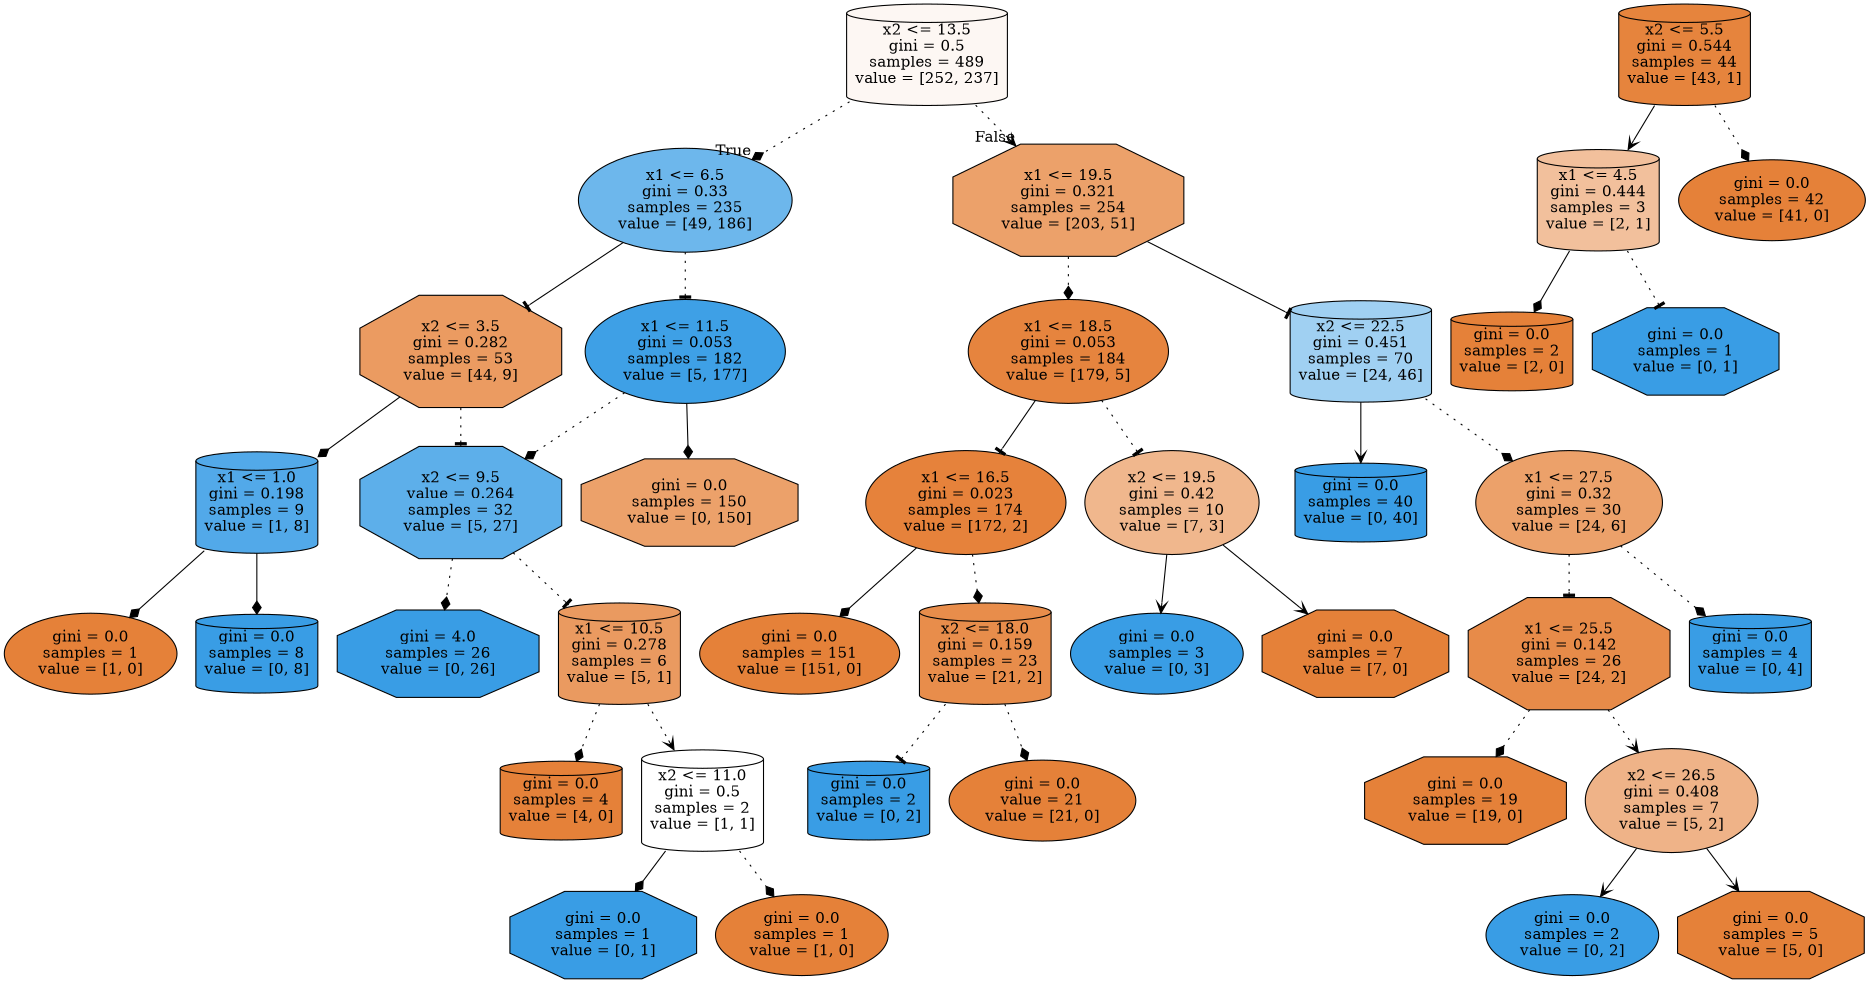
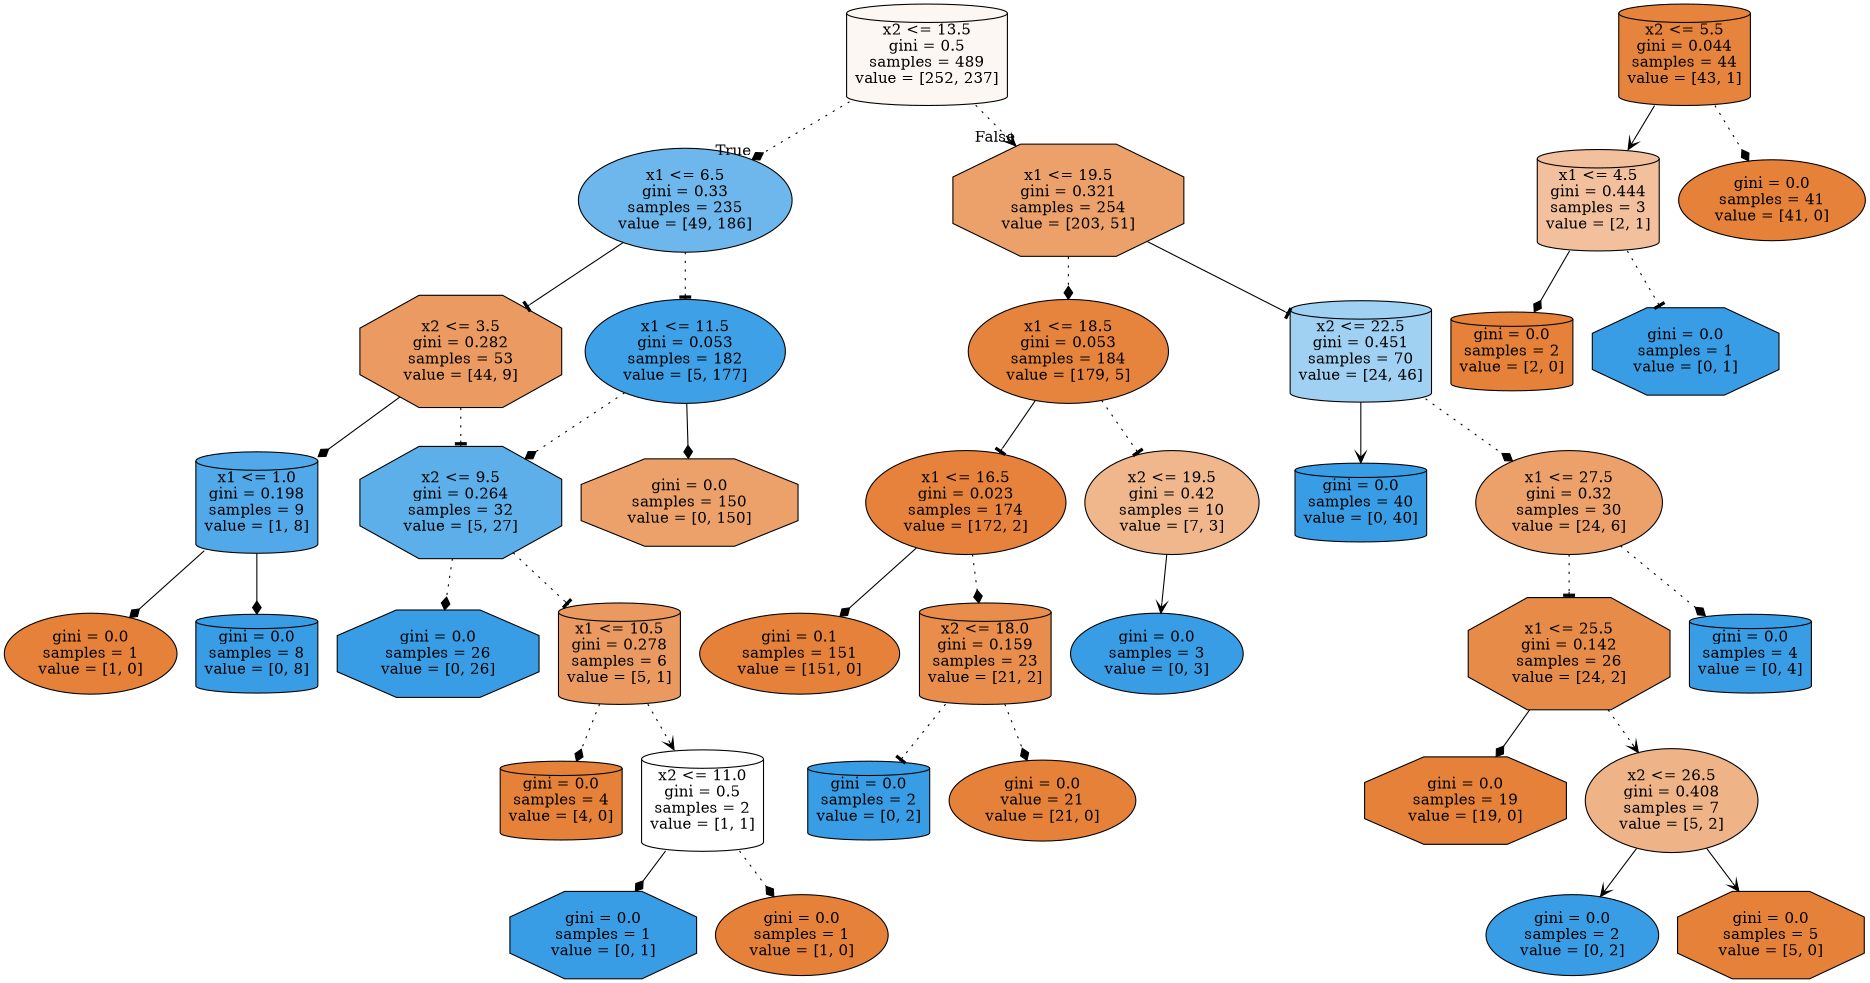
node "x2 <= 5.5 gini = 0.544 samples = 44 value = [43, 1]": label "x2 <= 5.5 gini = 0.544 samples = 44 value = [43, 1]" -> "x2 <= 5.5 gini = 0.044 samples = 44 value = [43, 1]"
node "gini = 0.0 samples = 42 value = [41, 0]": label "gini = 0.0 samples = 42 value = [41, 0]" -> "gini = 0.0 samples = 41 value = [41, 0]"
node "x2 <= 9.5 value = 0.264 samples = 32 value = [5, 27]": label "x2 <= 9.5 value = 0.264 samples = 32 value = [5, 27]" -> "x2 <= 9.5 gini = 0.264 samples = 32 value = [5, 27]"
node "gini = 4.0 samples = 26 value = [0, 26]": label "gini = 4.0 samples = 26 value = [0, 26]" -> "gini = 0.0 samples = 26 value = [0, 26]"
node "gini = 0.0 samples = 151 value = [151, 0]": label "gini = 0.0 samples = 151 value = [151, 0]" -> "gini = 0.1 samples = 151 value = [151, 0]"
node "gini = 0.0 samples = 7 value = [7, 0]": removed
edge "x1 <= 25.5 gini = 0.142 samples = 26 value = [24, 2]" -> "gini = 0.0 samples = 19 value = [19, 0]": style dotted -> solid
